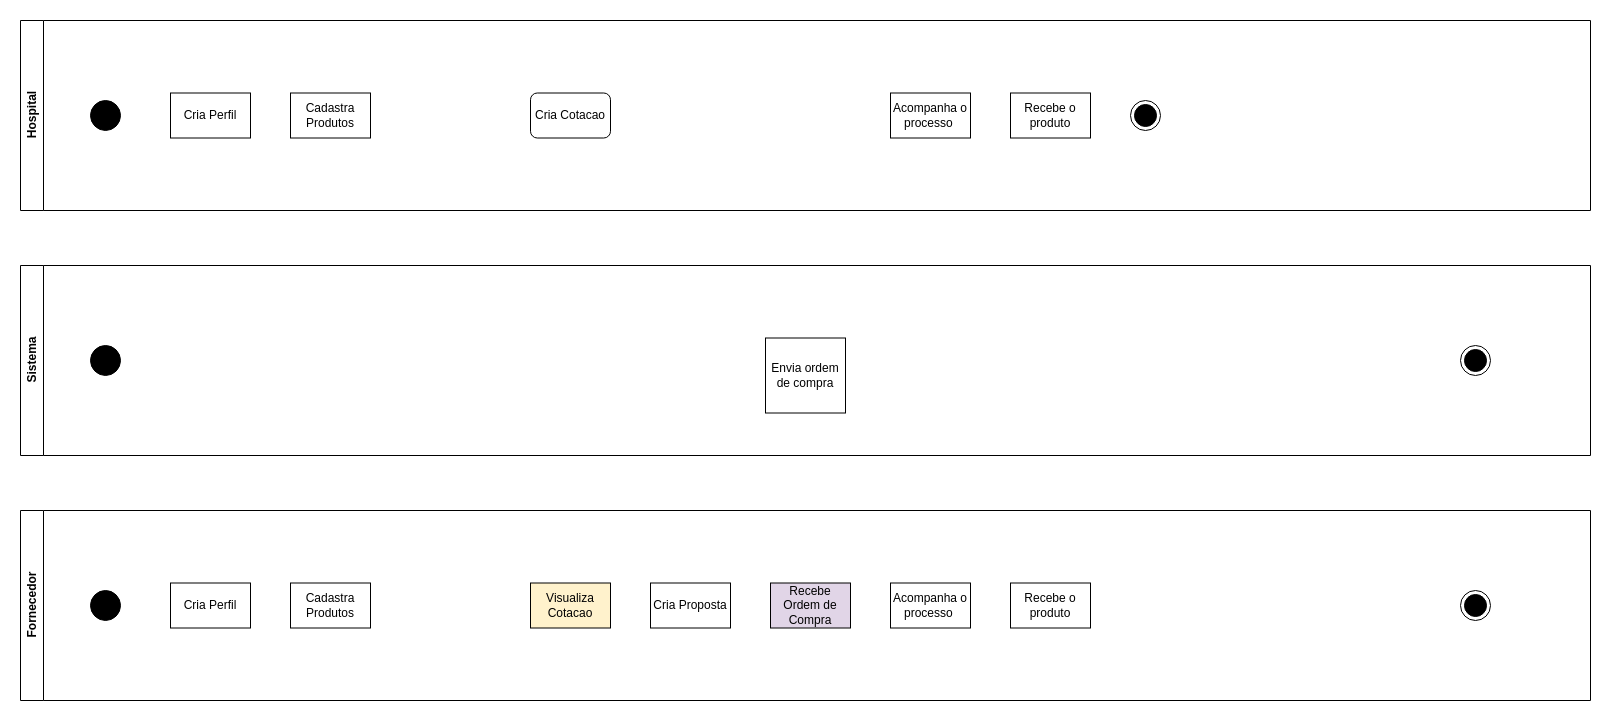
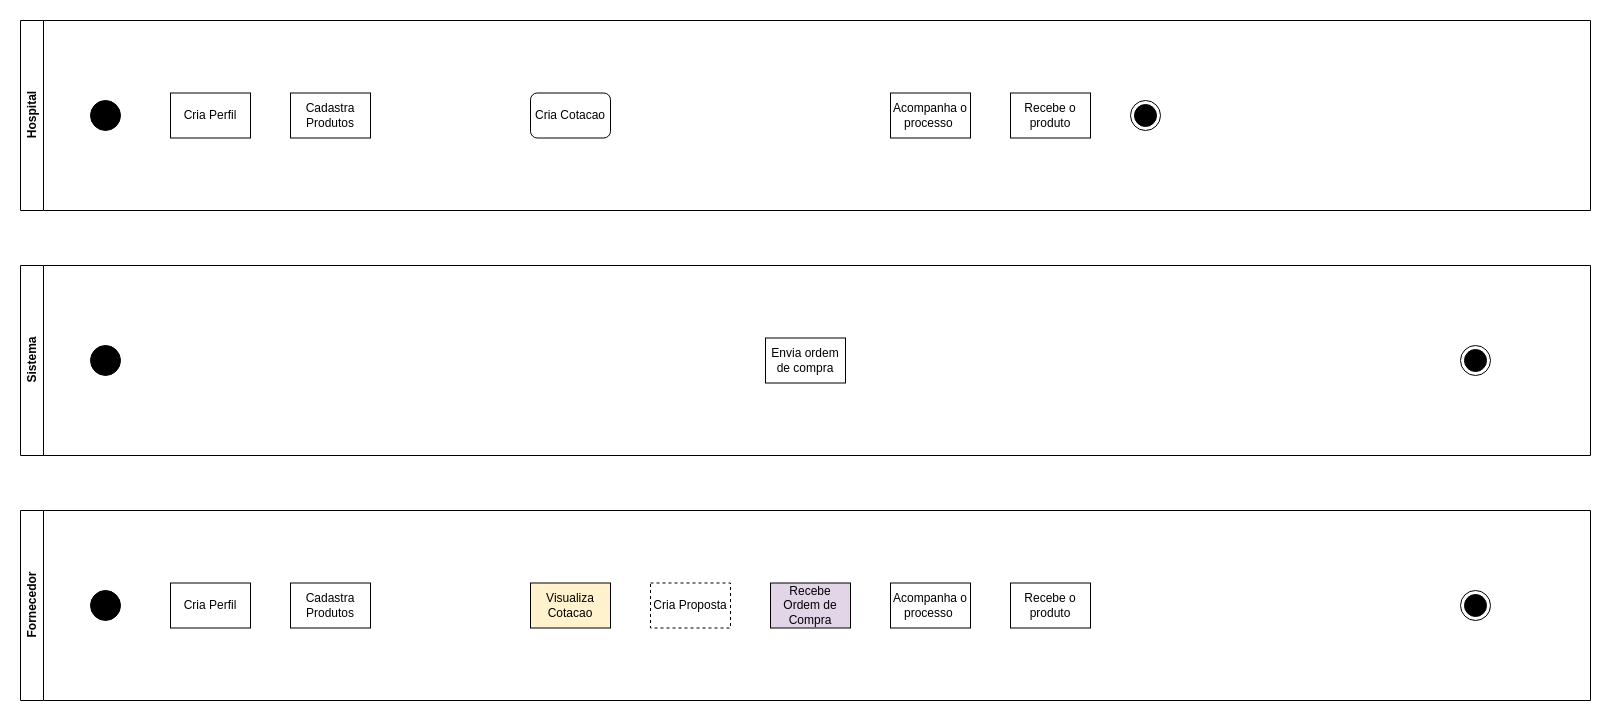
node "Envia ordem de compra": size 80x75 -> 80x45
node "Cria Proposta": style solid -> dashed
